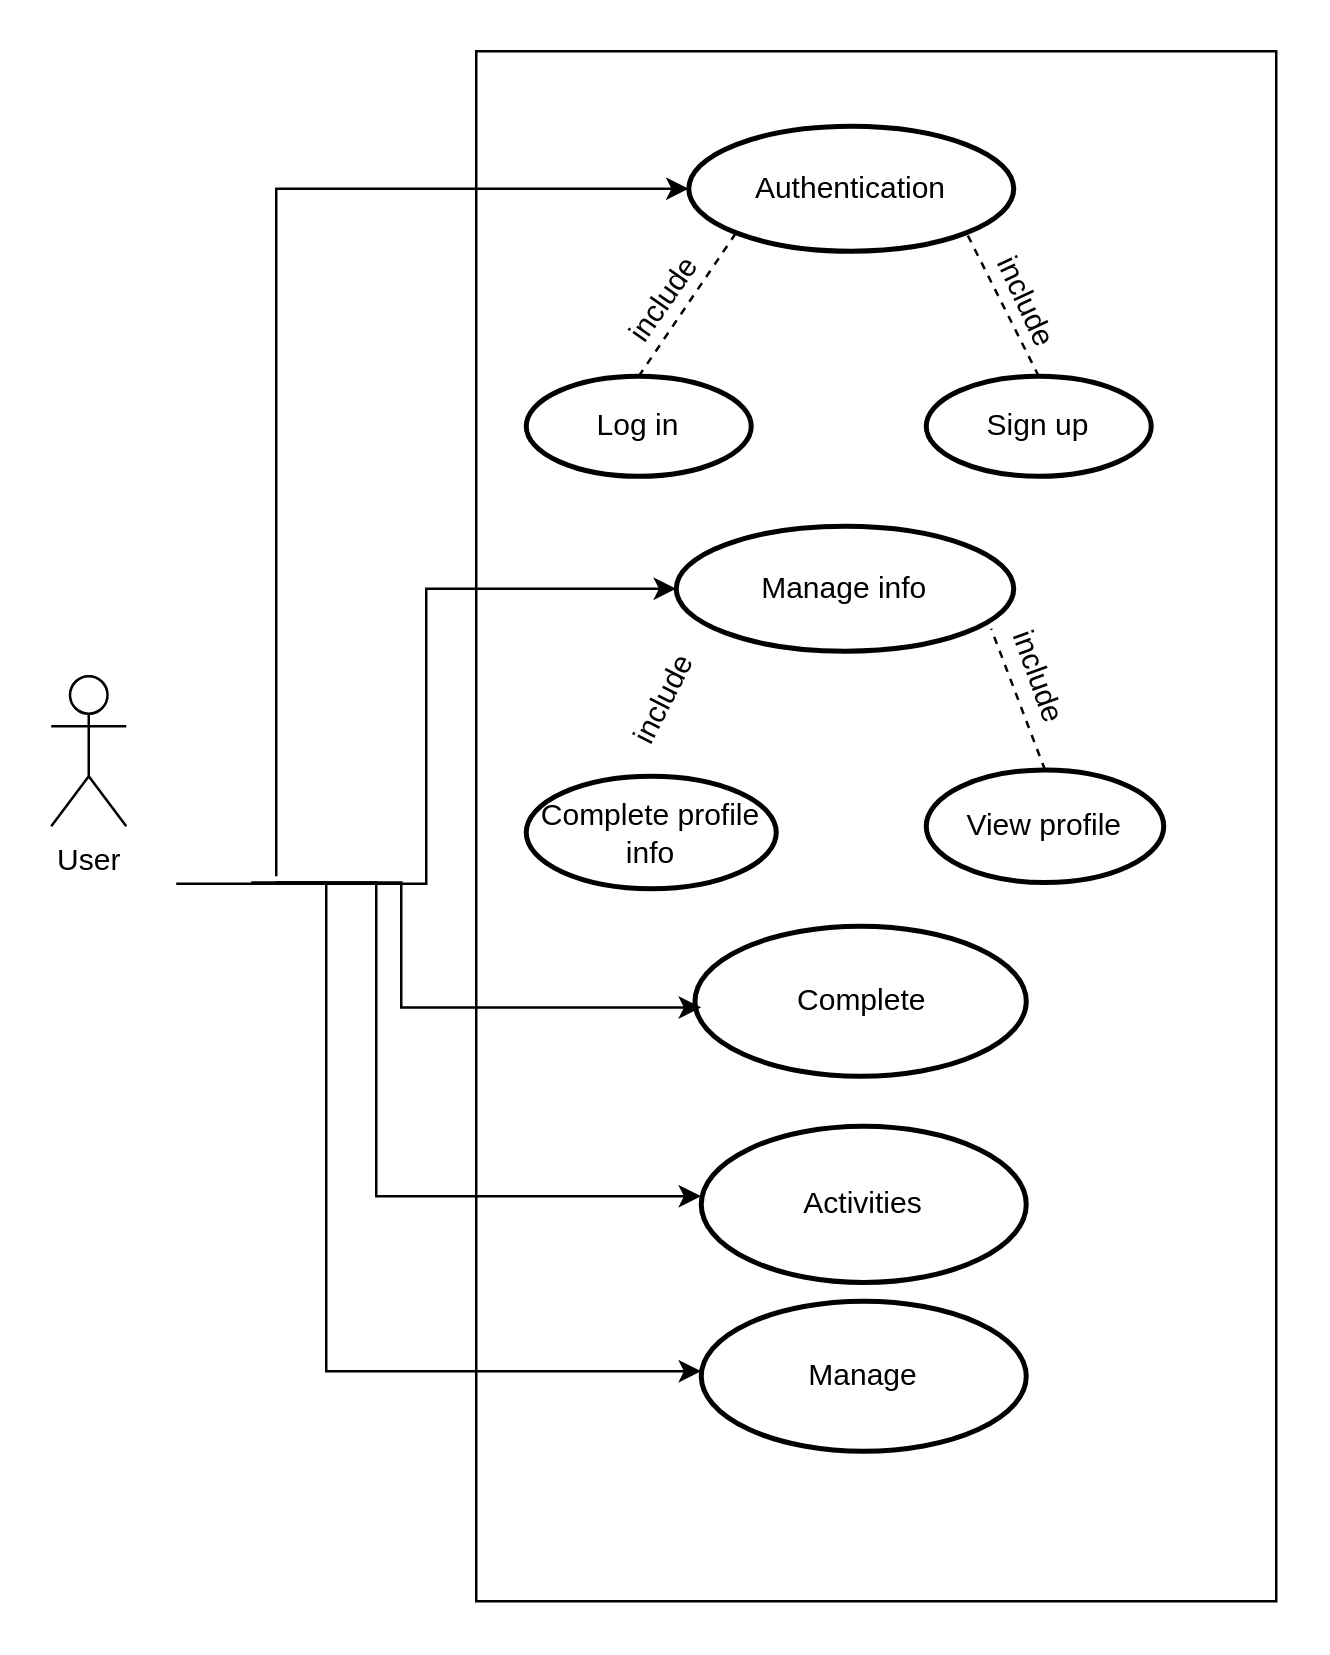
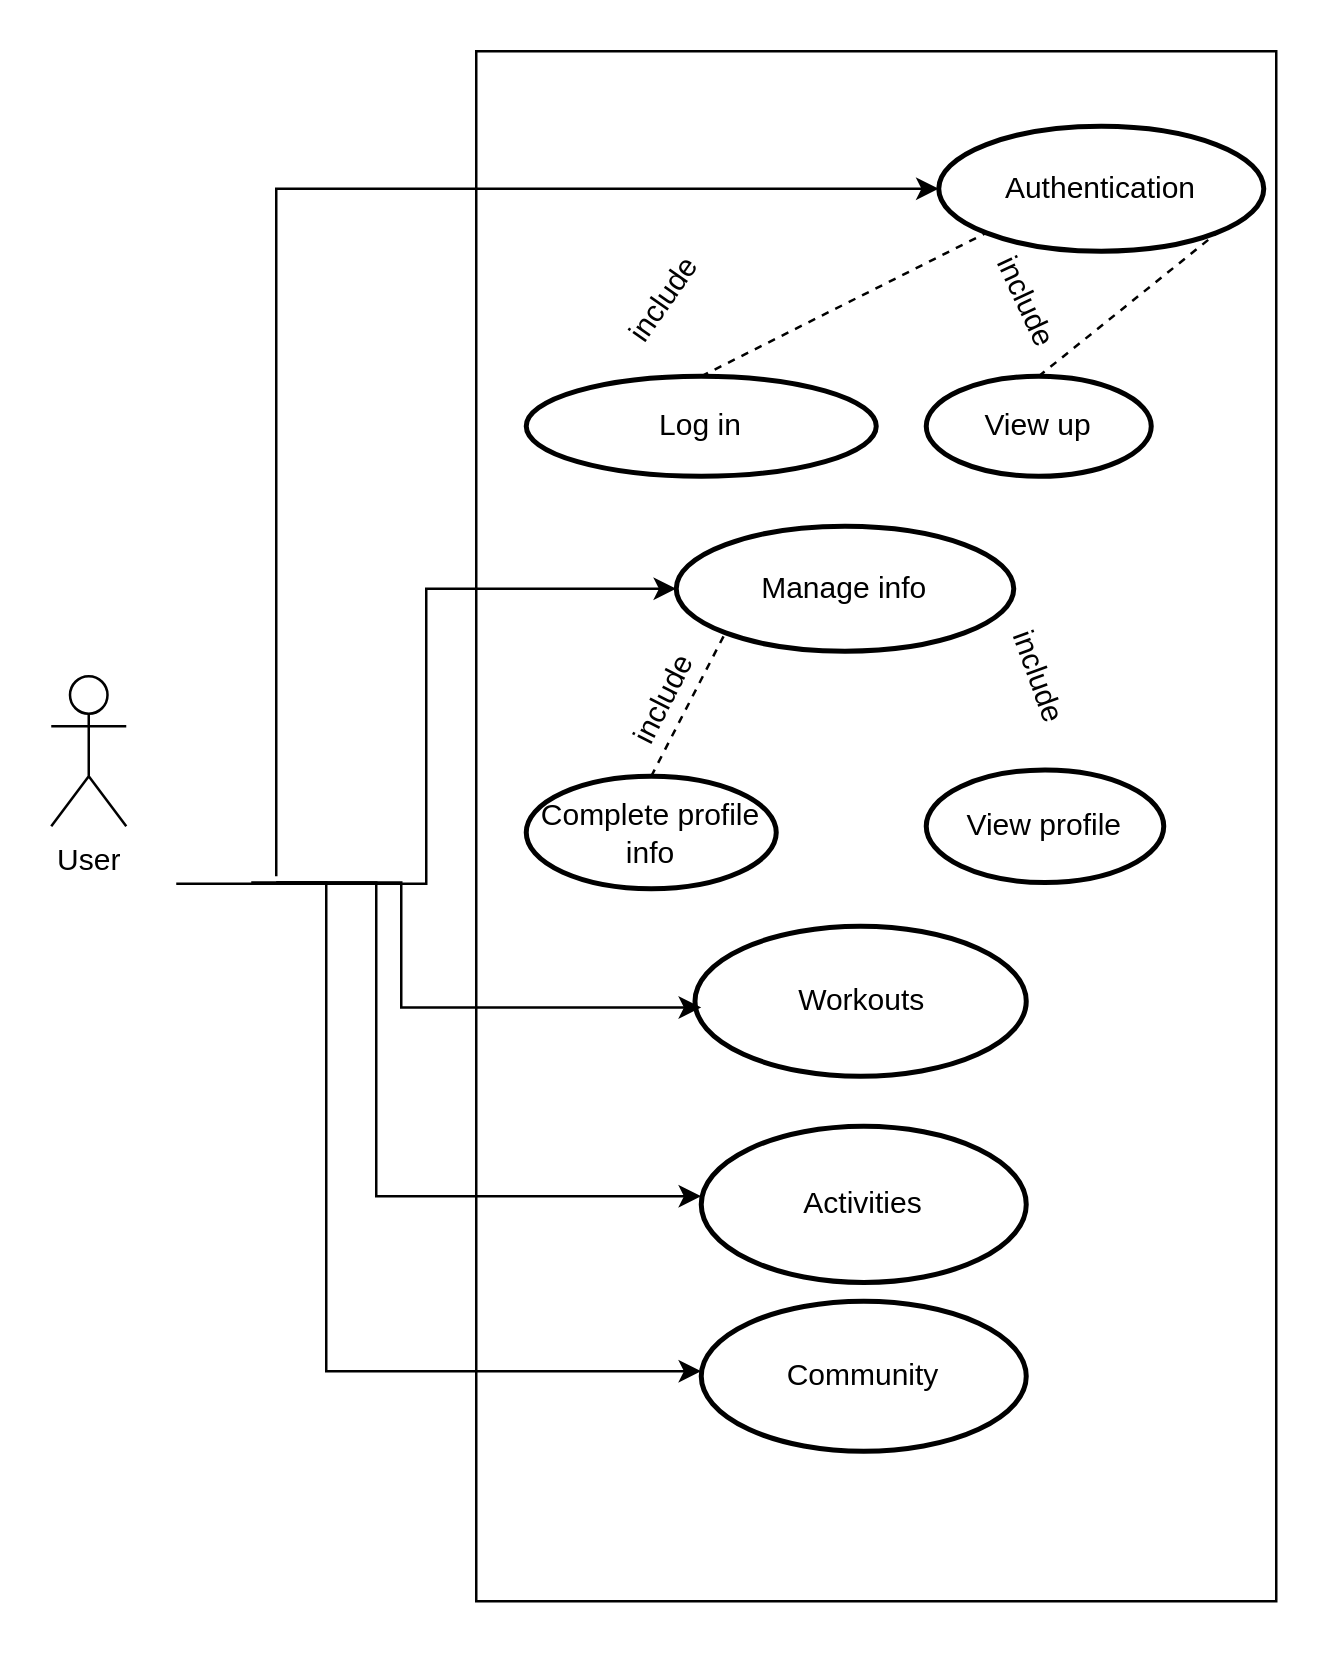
node "Authentication": moved (851, 189) -> (1101, 189)
node "Log in": size 225x100 -> 350x100
node "Sign up": label "Sign up" -> "View up"
edge "Manage info" -- "View profile": removed
edge "Manage info" -- "Complete profile info": added
node "Complete": label "Complete" -> "Workouts"
node "Manage": label "Manage" -> "Community"
